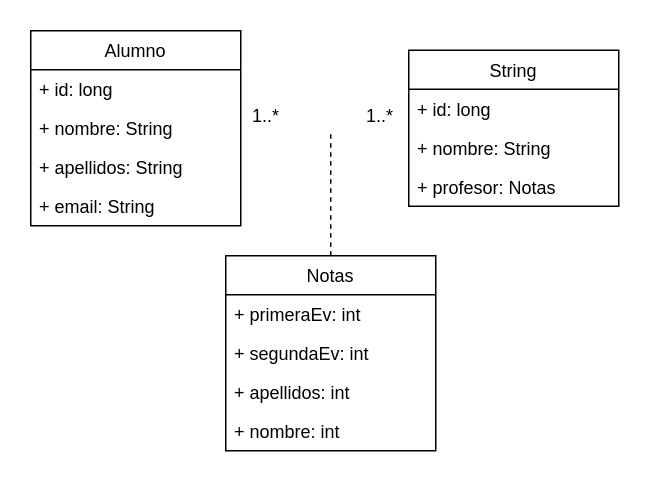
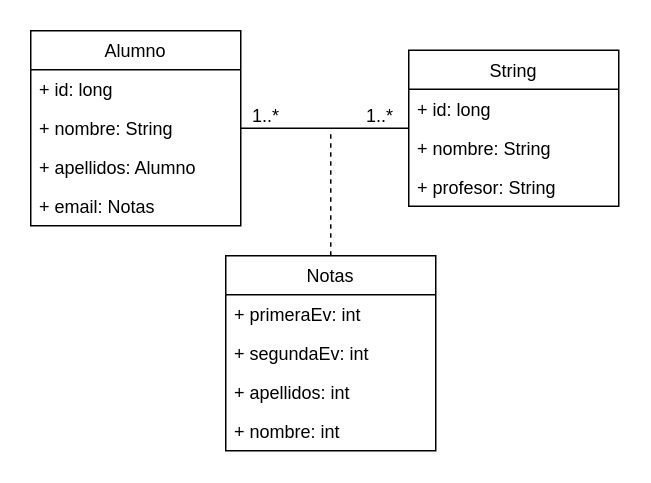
edge "Alumno" -- "String": added
node "+ apellidos: String": label "+ apellidos: String" -> "+ apellidos: Alumno"
node "+ profesor: Notas": label "+ profesor: Notas" -> "+ profesor: String"
node "+ email: String": label "+ email: String" -> "+ email: Notas"
